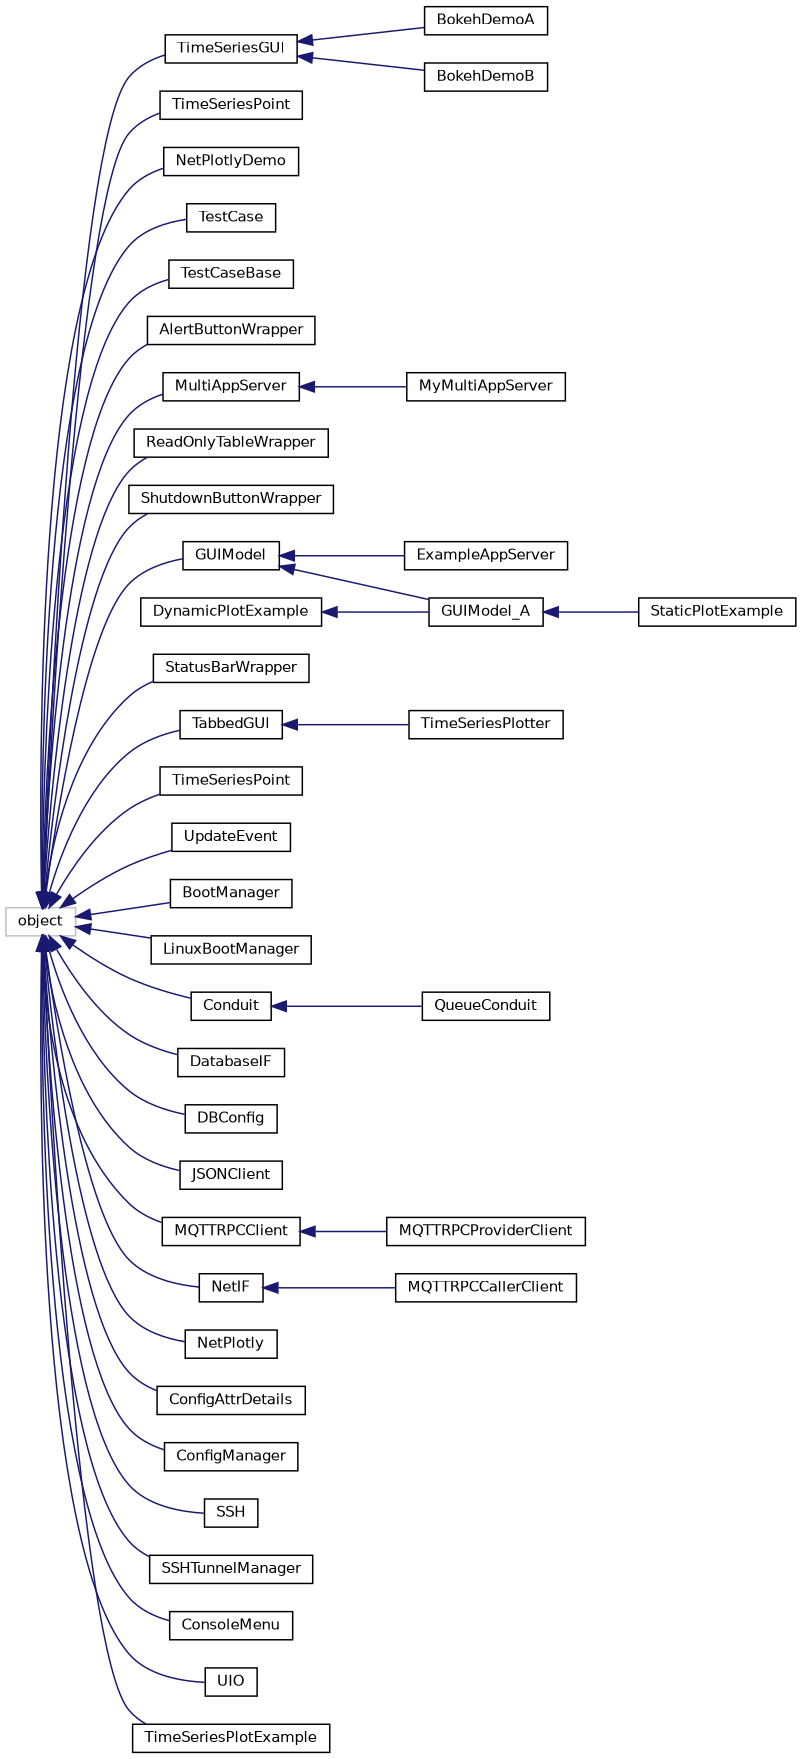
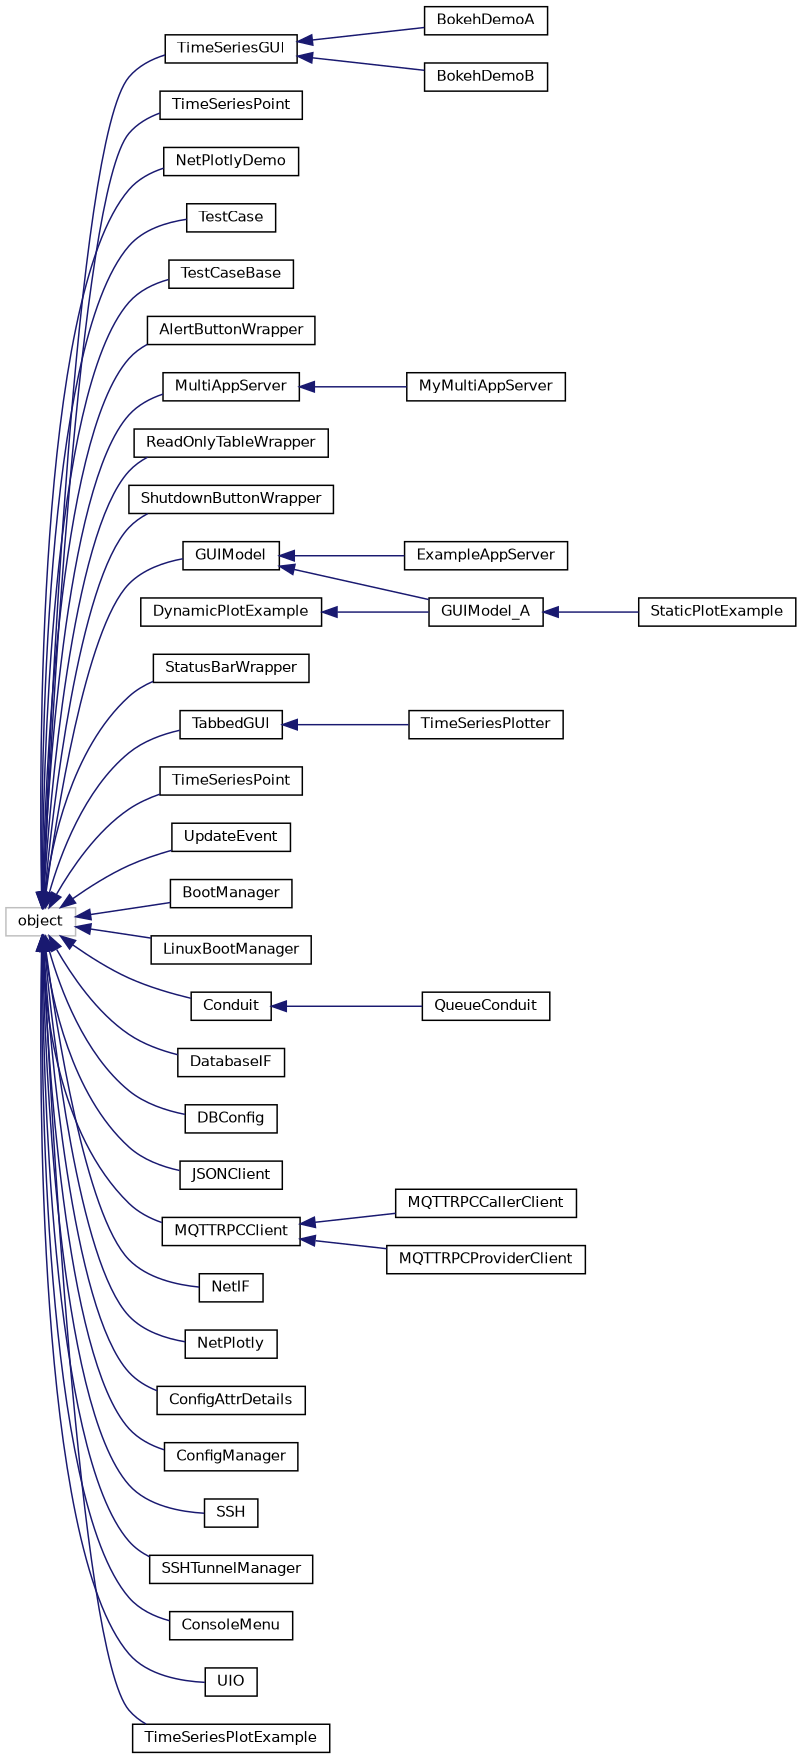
edge "MQTTRPCCallerClient" -> "NetIF": now "MQTTRPCCallerClient" -> "MQTTRPCClient"
